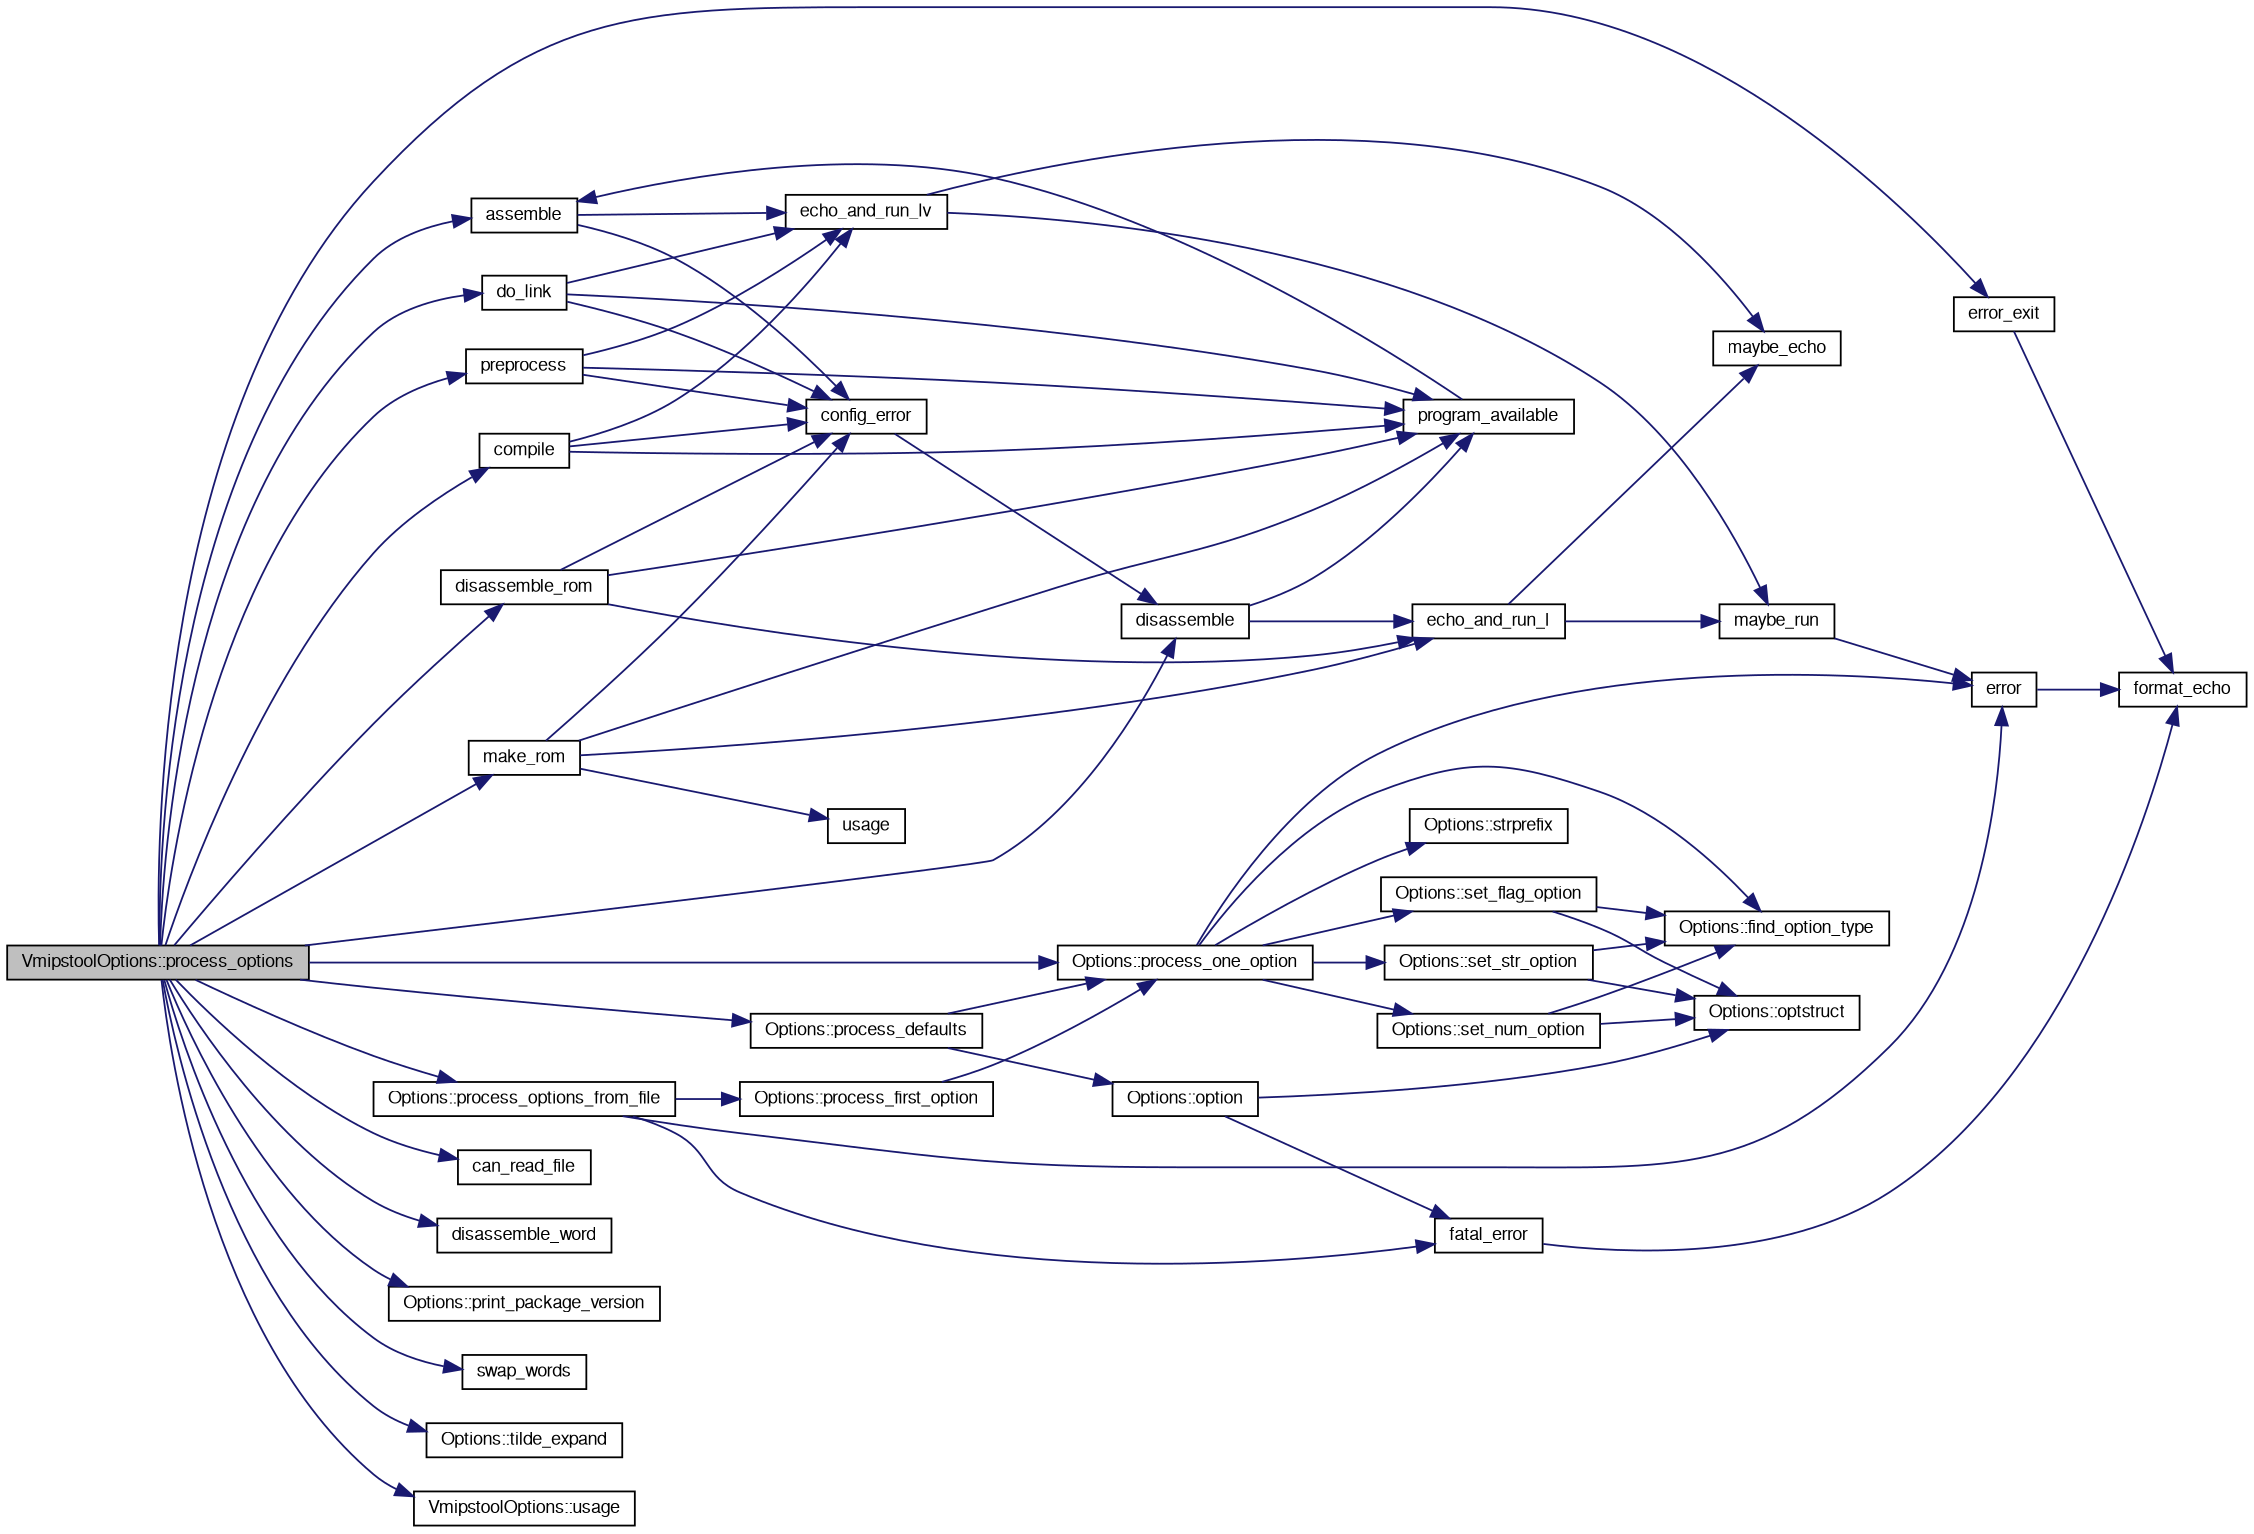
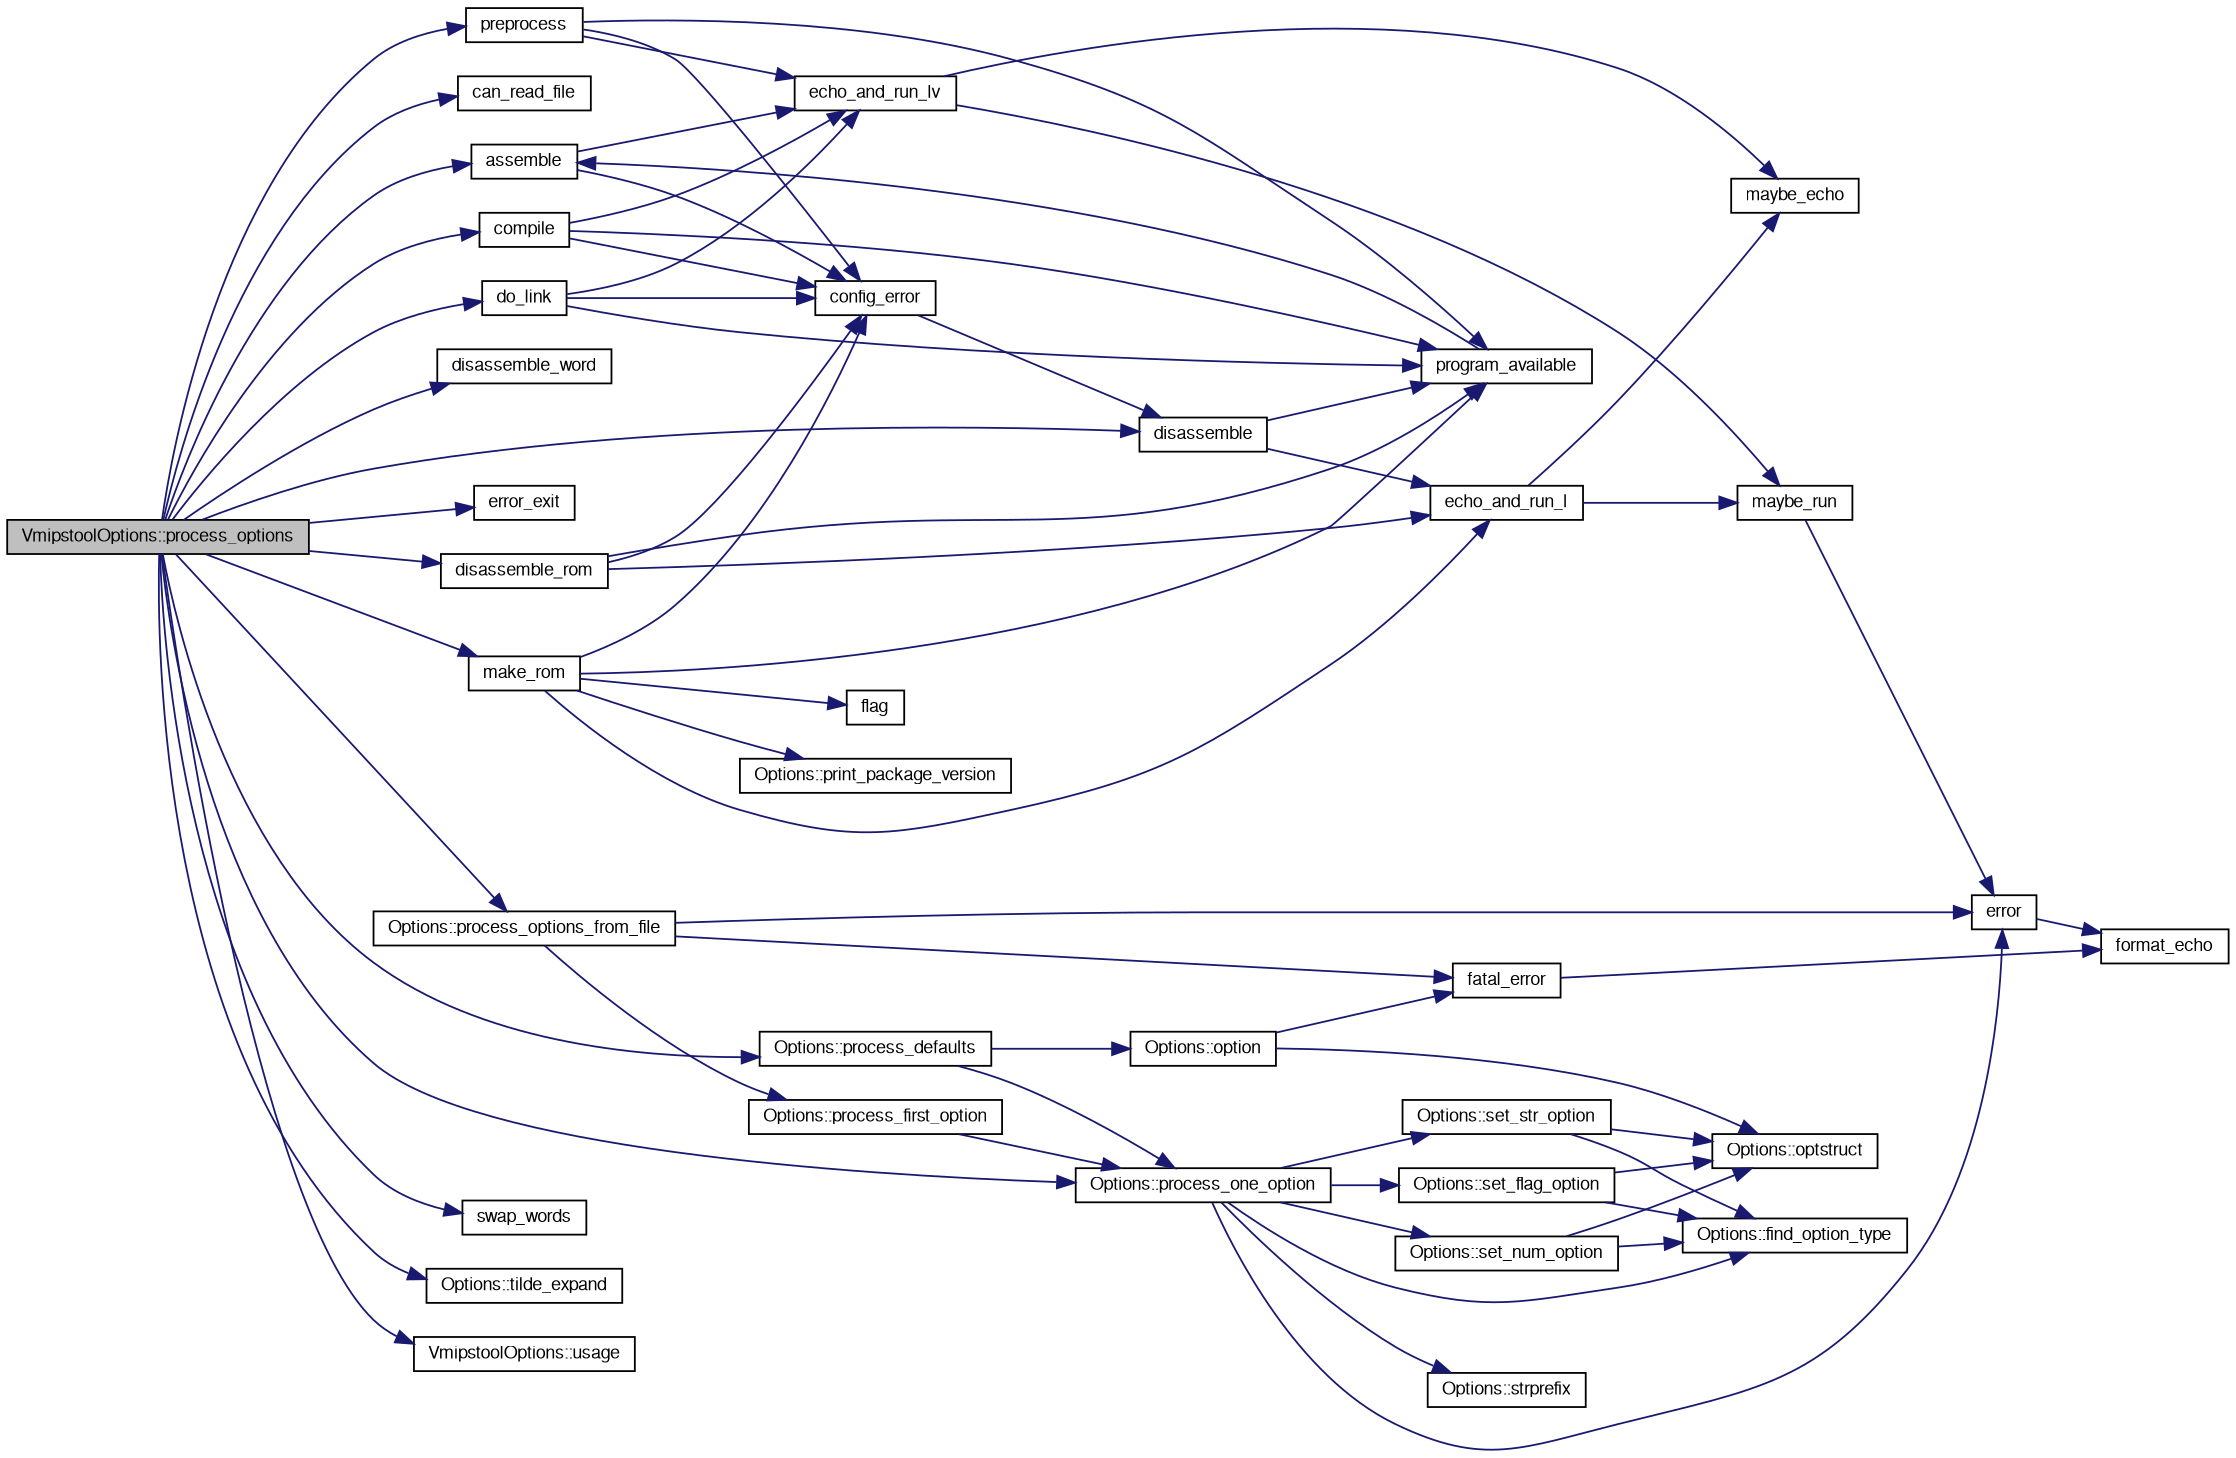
edge "error_exit" -> "format_echo": removed
node "usage": label "usage" -> "flag"
edge "VmipstoolOptions::process_options" -> "Options::print_package_version": now "make_rom" -> "Options::print_package_version"
